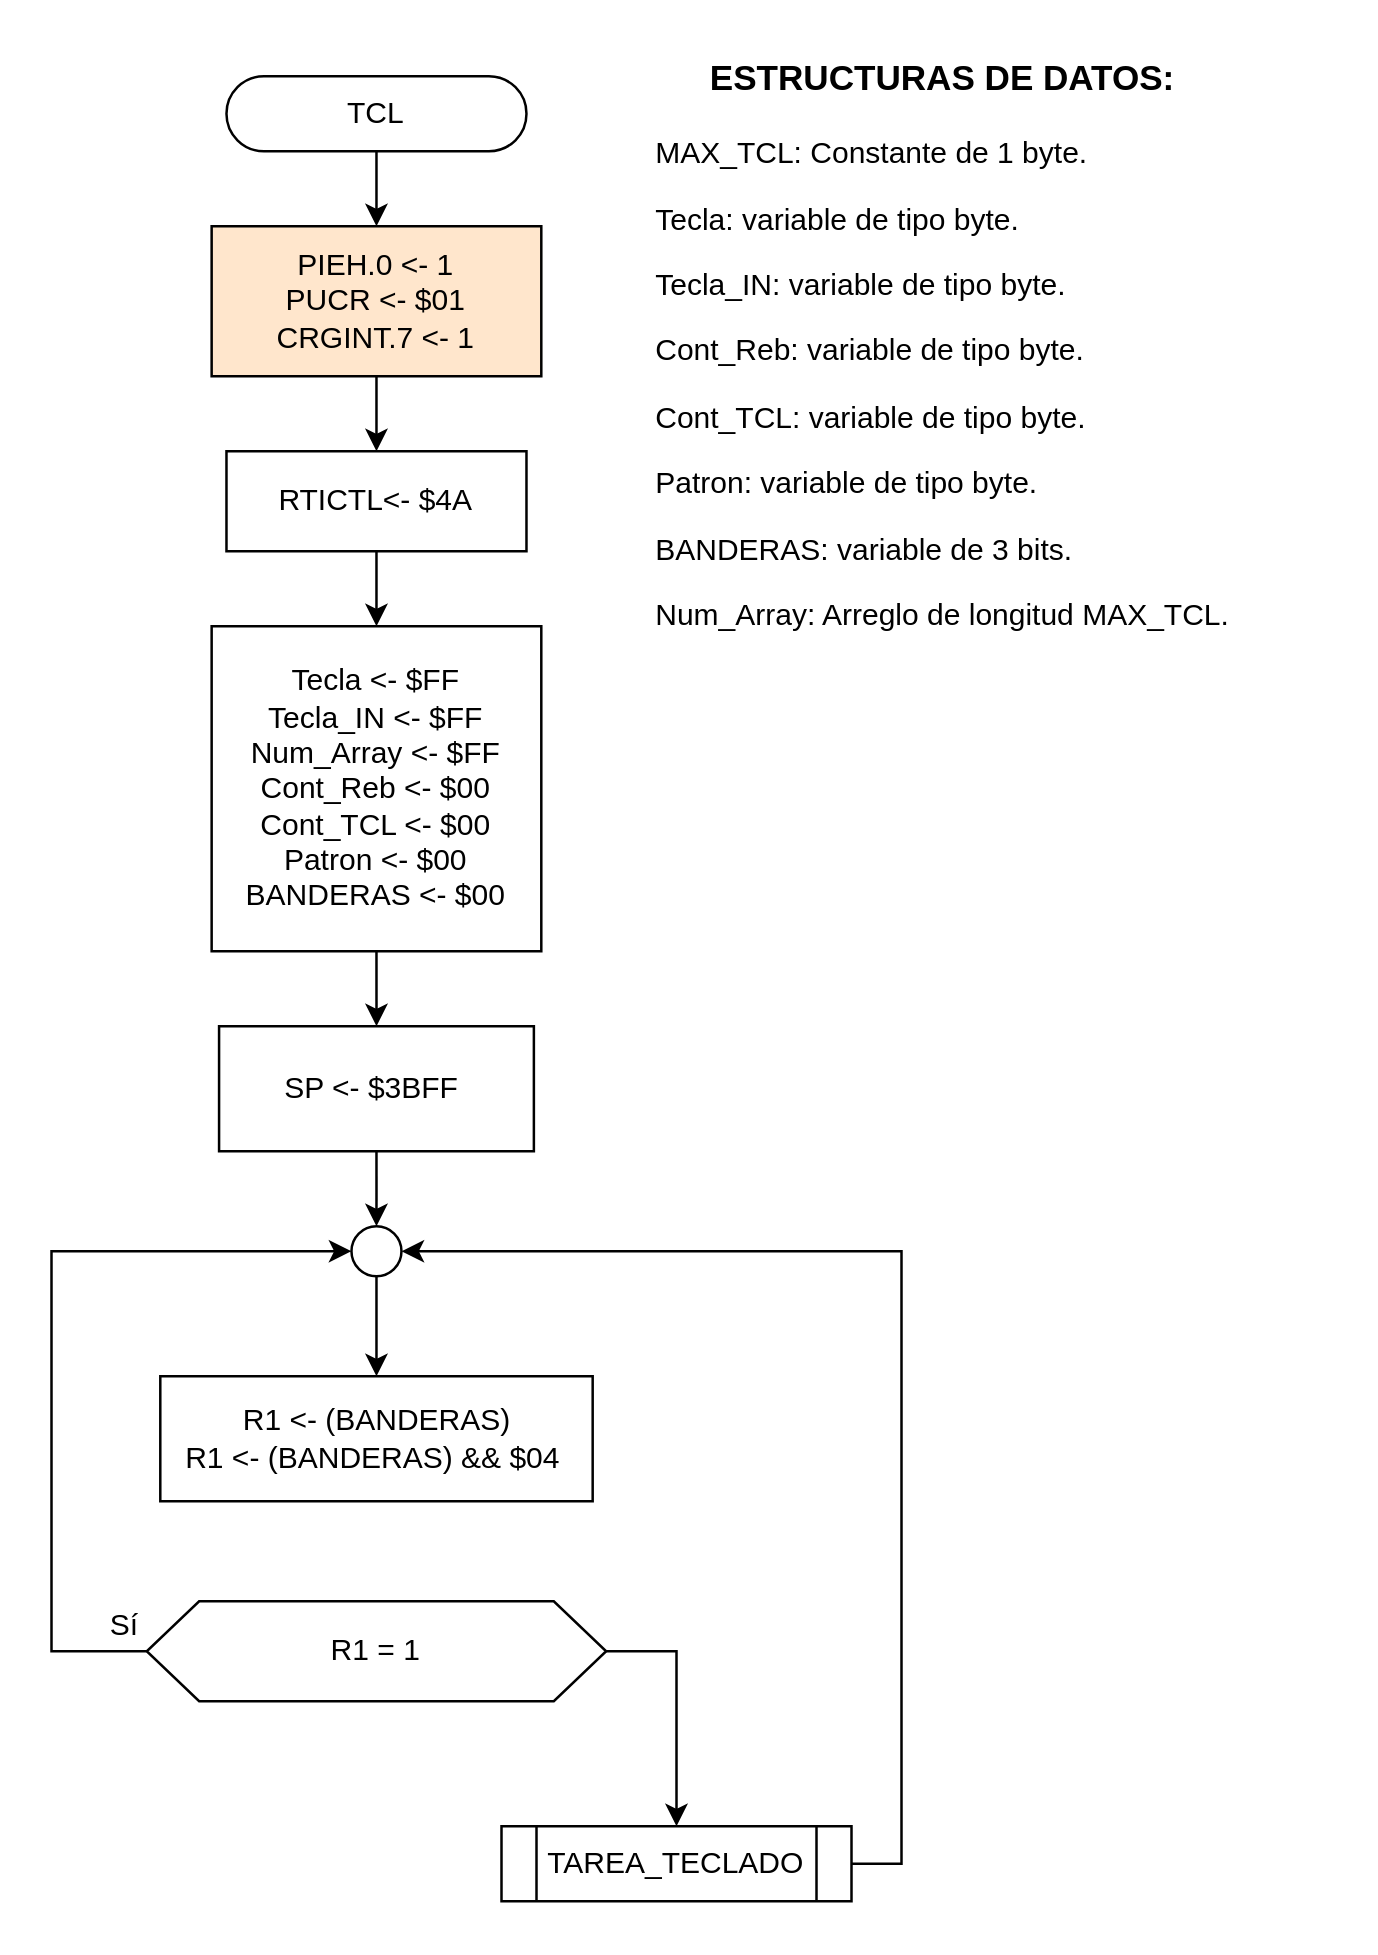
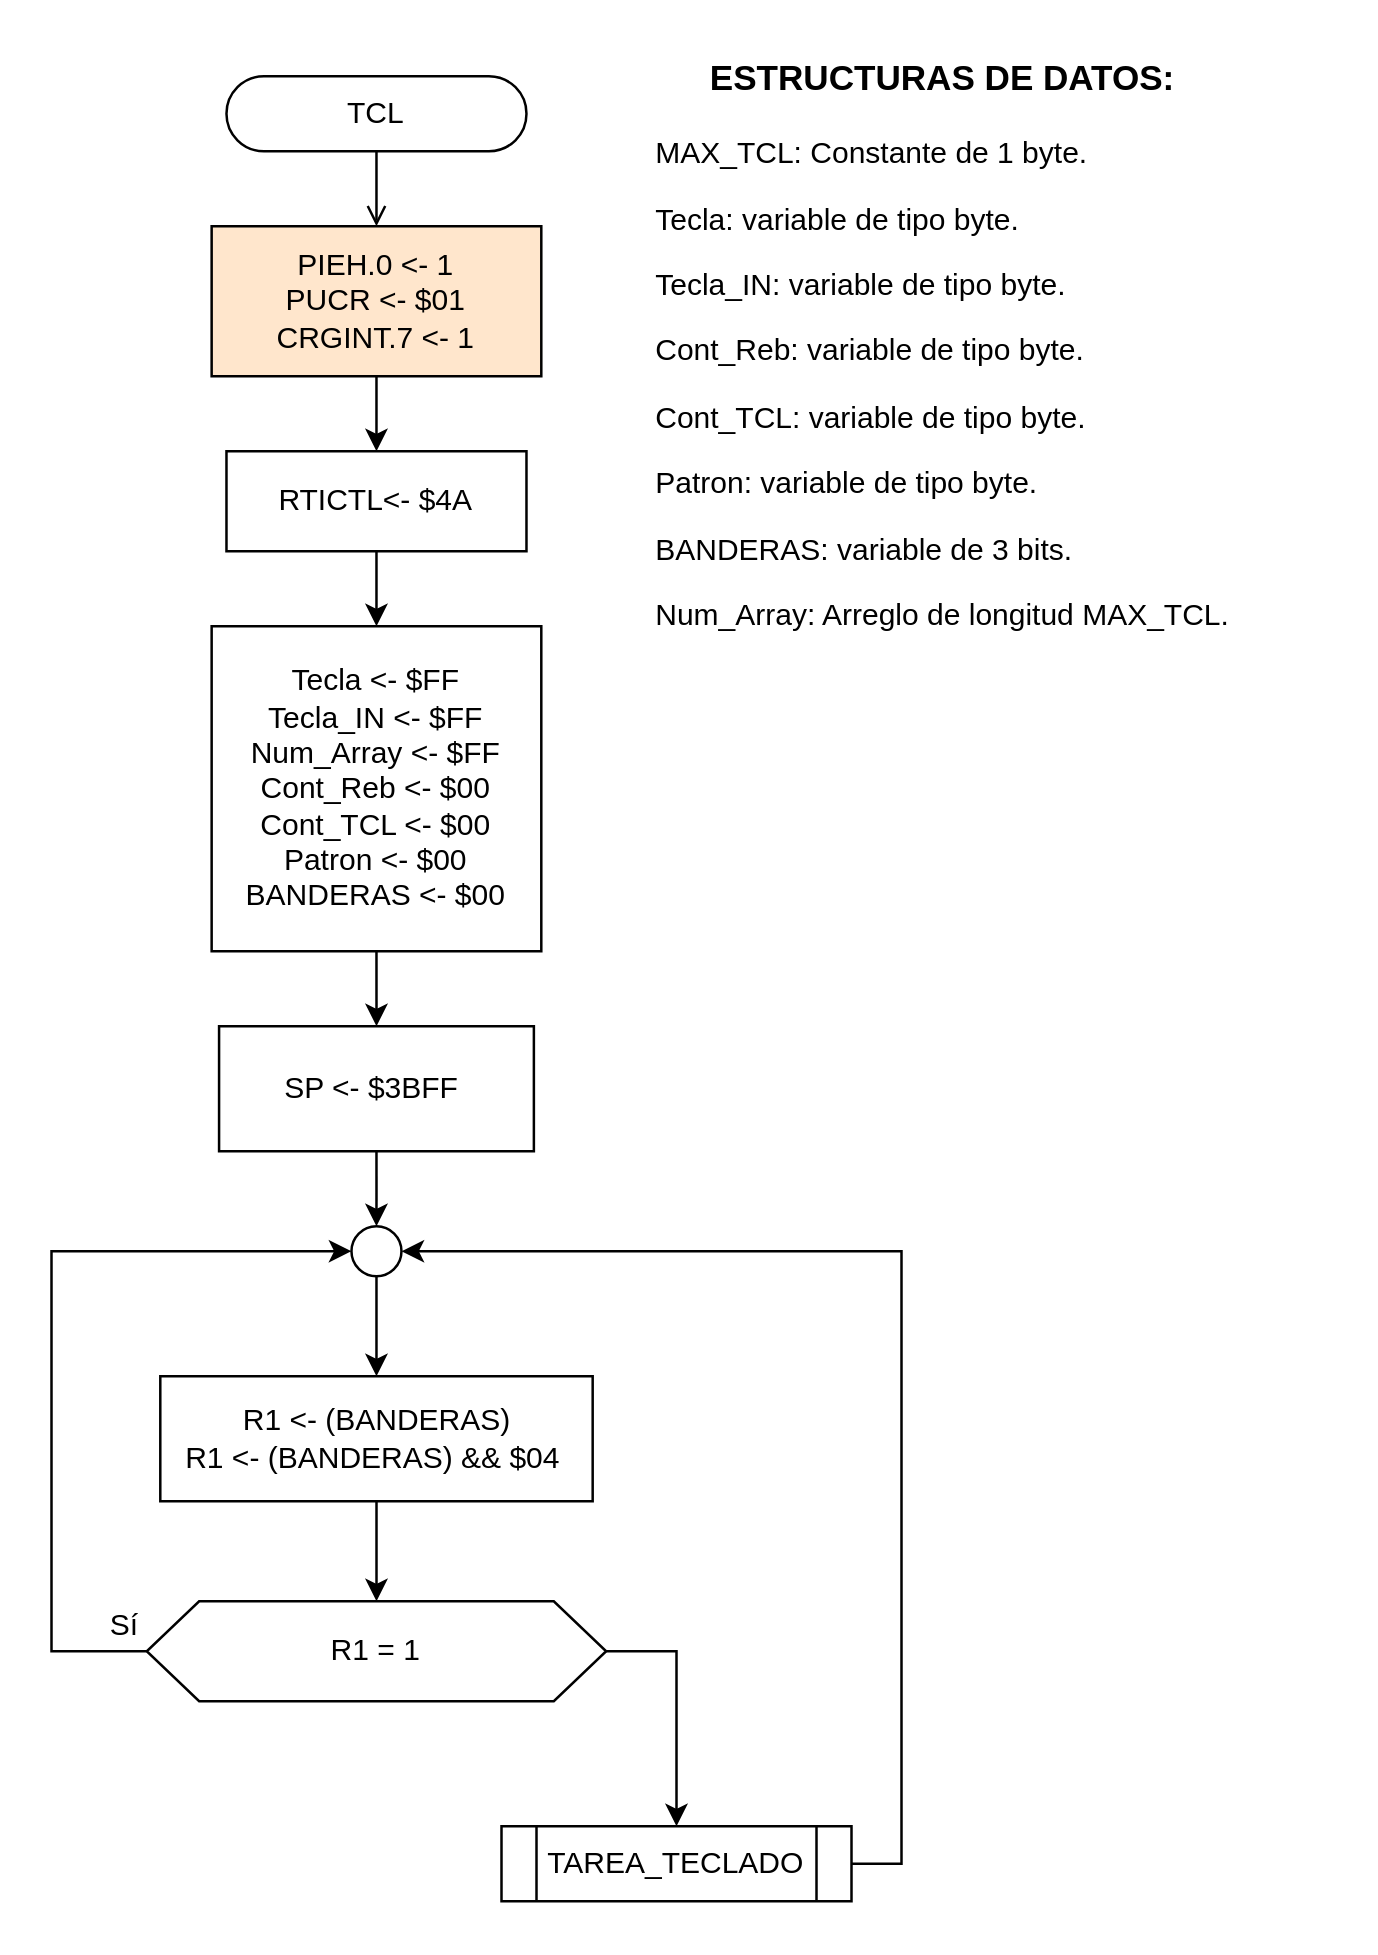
edge "TCL" -> "PIEH.0 <- 1 PUCR <- $01 CRGINT.7 <- 1": arrowhead classic -> open
edge "R1 <- (BANDERAS) R1 <- (BANDERAS) && $04" -> "R1 = 1": added
